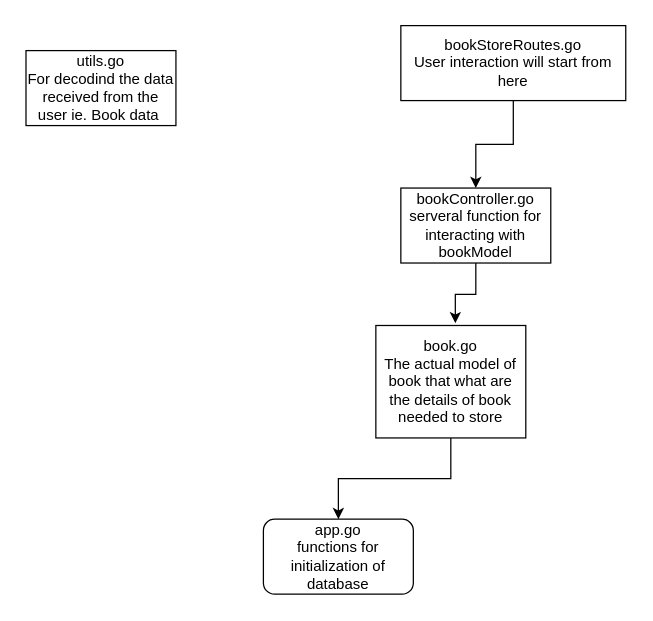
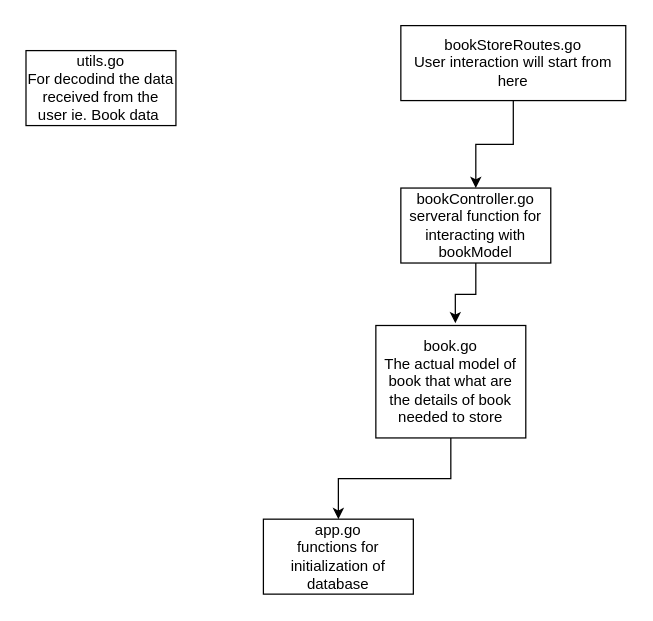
node "app.go functions for initialization of database": shape rounded rectangle -> rectangle
